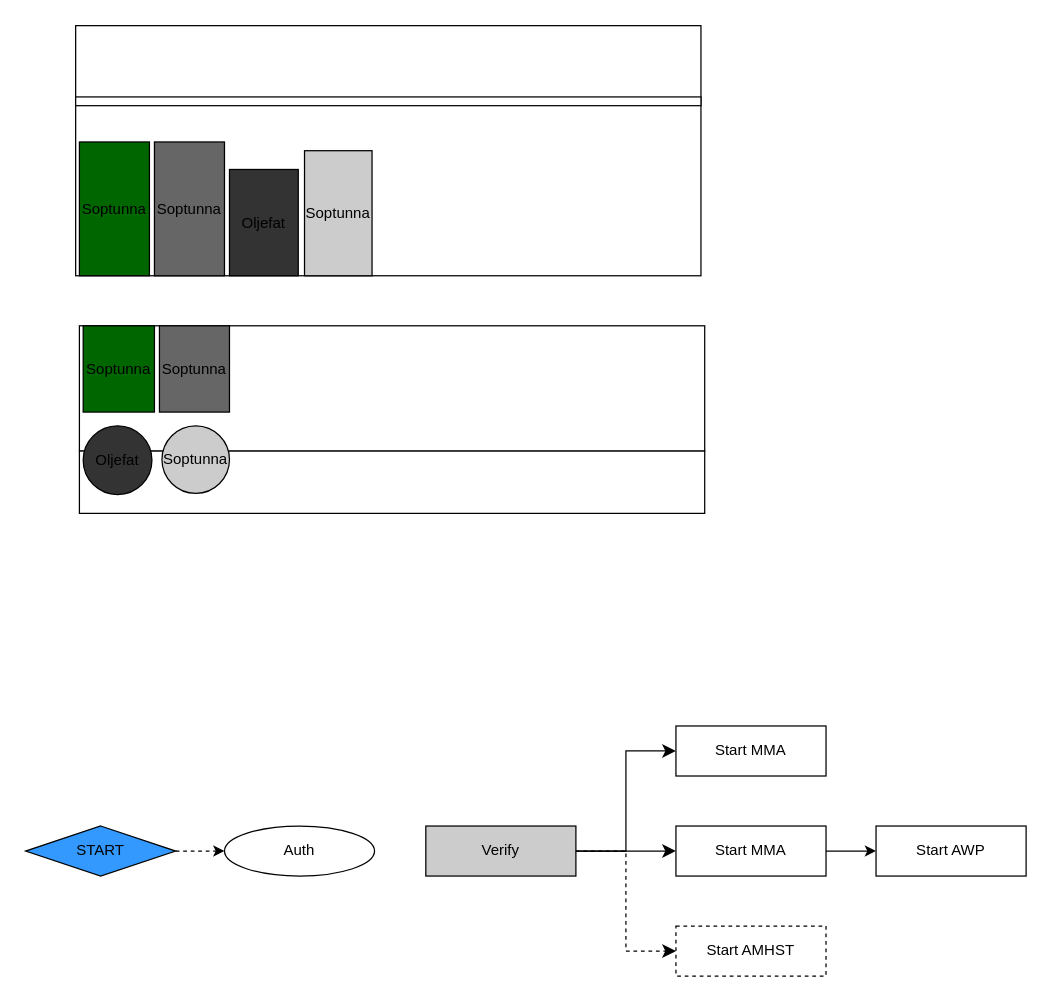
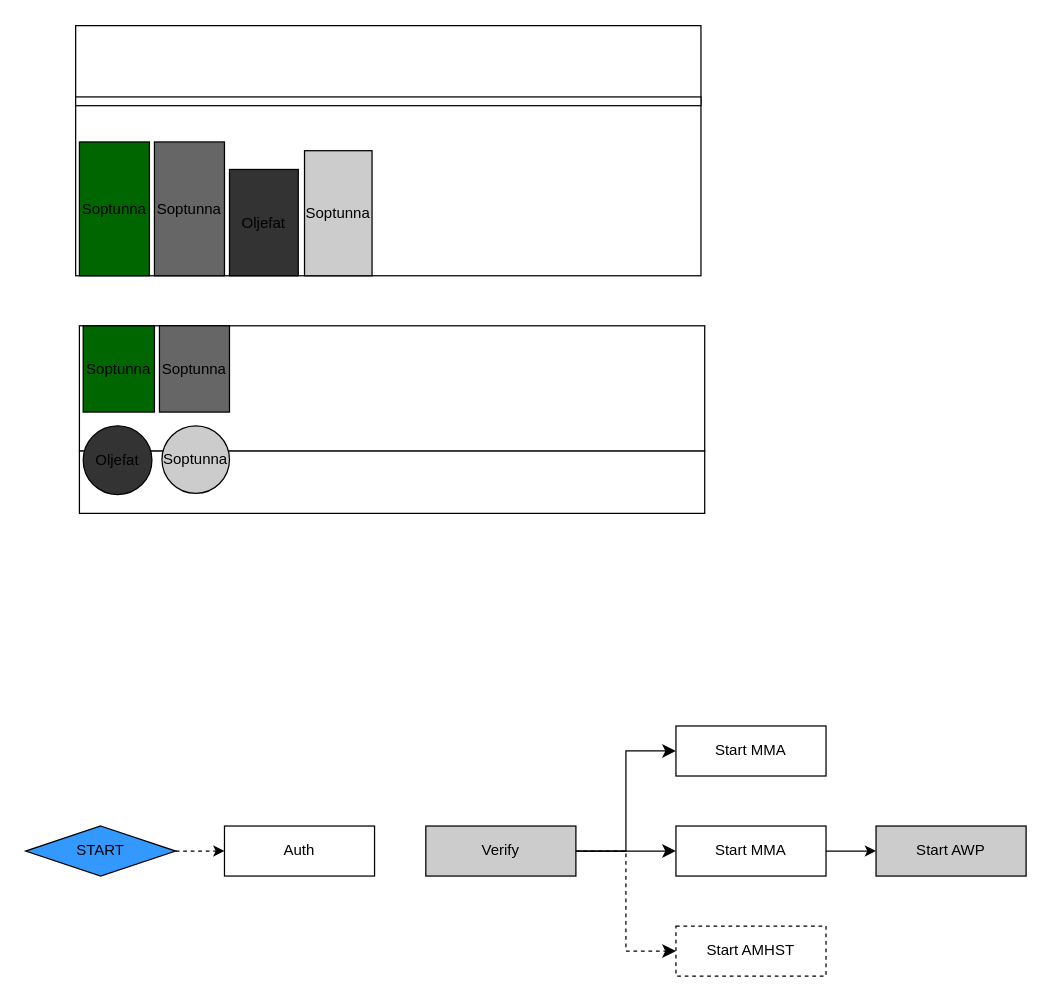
node "Auth": shape ellipse -> rectangle
node "Start AWP": fillcolor #ffffff -> #cccccc
